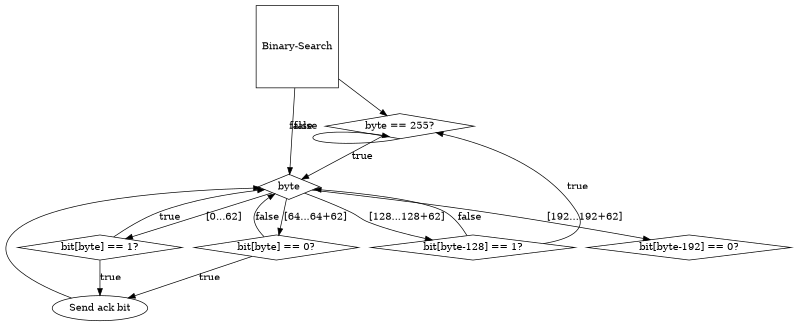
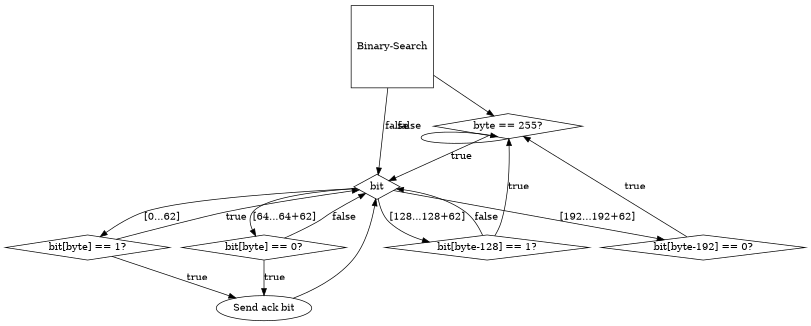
node "byte": label "byte" -> "bit"
edge "bit[byte-192] == 0?" -> "byte == 255?": added, label "true"
